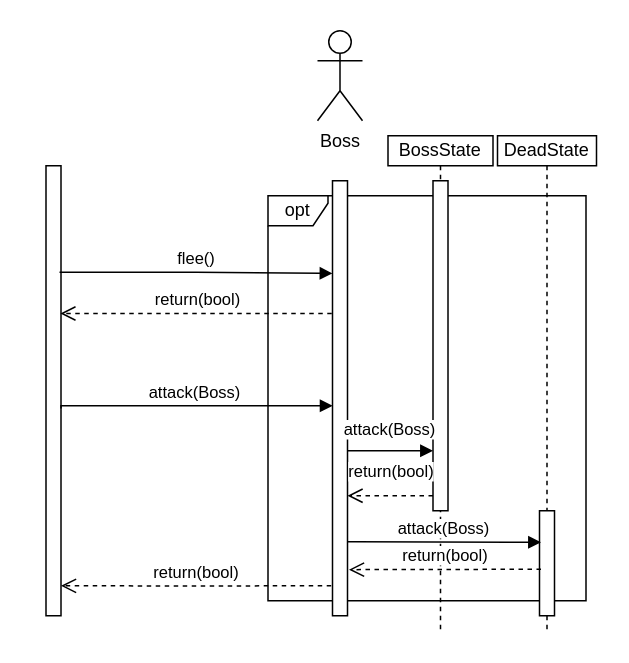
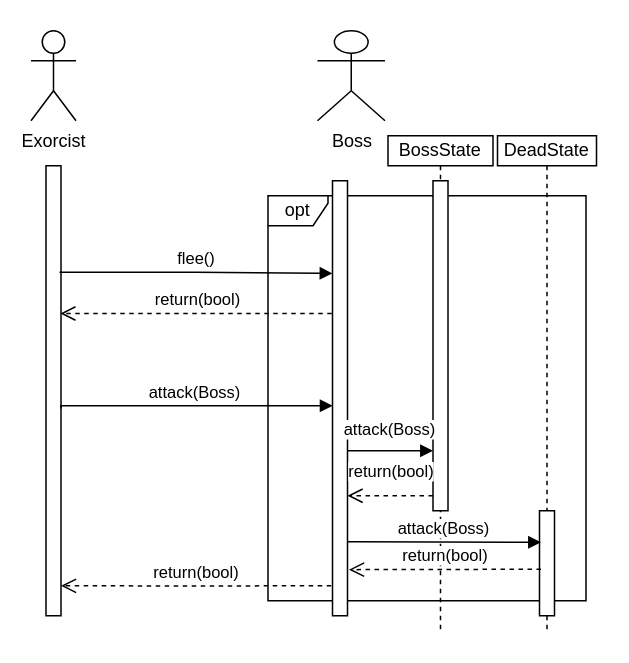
node "Exorcist": added
node "Boss": size 45x90 -> 68x90
